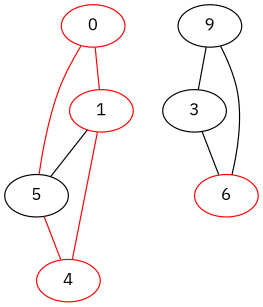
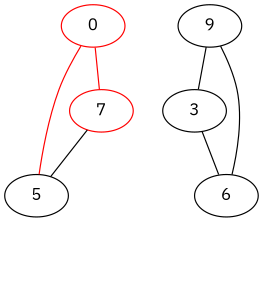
node "1": label "1" -> "7"
node "6": color red -> black
node "4": removed
